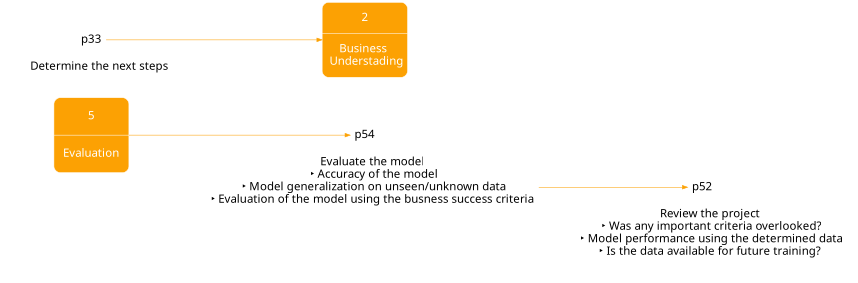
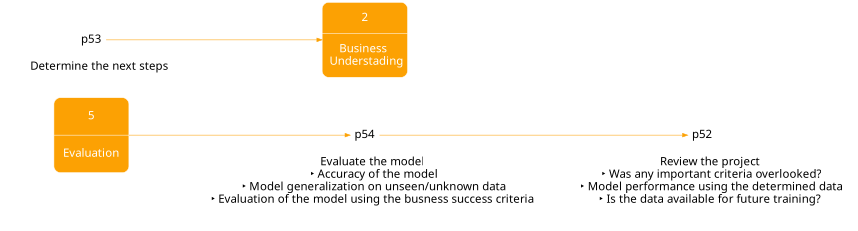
node "p33": label "p33" -> "p53"
edge "Evaluate the model" -> "p52": now "p54" -> "p52"
